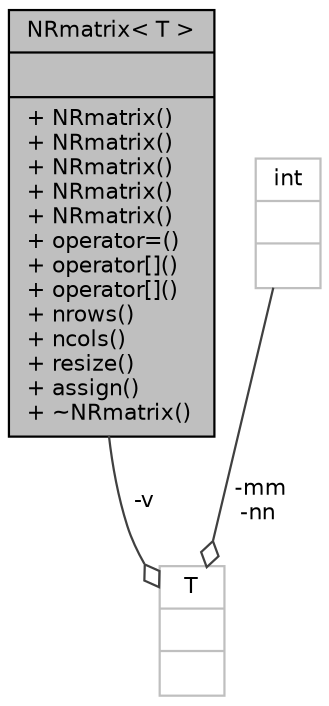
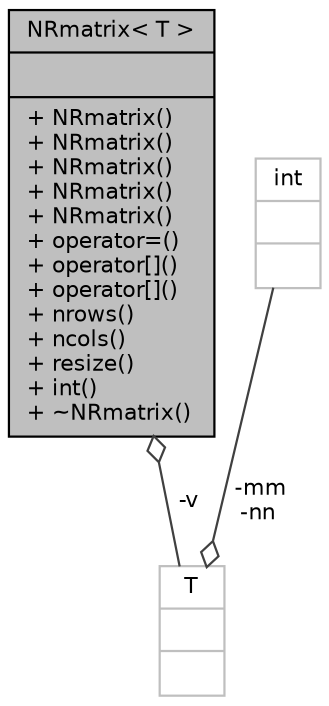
node "NRmatrix< T >": text "+ assign()" -> "+ int()"
edge "NRmatrix< T >" -> "T": reversed
